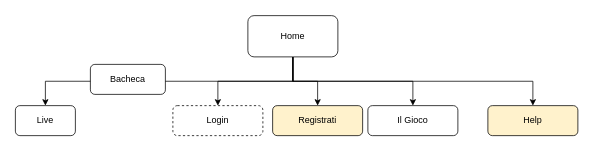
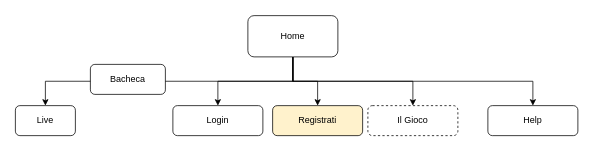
node "Login": style dashed -> solid
node "Il Gioco": style solid -> dashed
node "Help": fillcolor #fff2cc -> #ffffff
